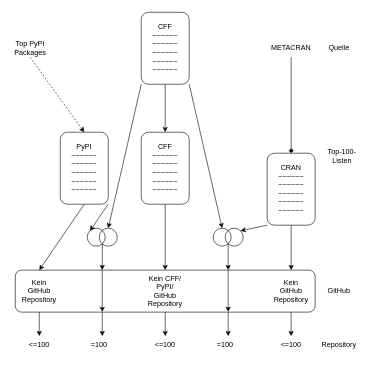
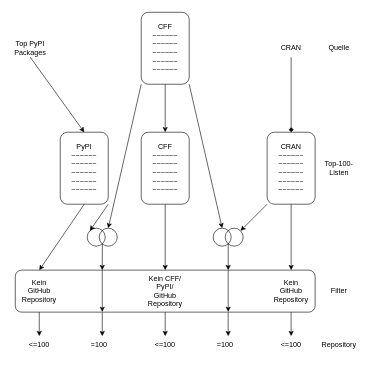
node "METACRAN": label "METACRAN" -> "CRAN"
edge "Top PyPI Packages" -> "PyPI ~~~~~~ ~~~~~~ ~~~~~~ ~~~~~~ ~~~~~~": style dashed -> solid
node "Top-100-Listen": moved (342, 156) -> (339, 168)
node "CRAN ~~~~~~ ~~~~~~ ~~~~~~ ~~~~~~ ~~~~~~": moved (291, 189) -> (291, 168)
node "GitHub": label "GitHub" -> "Filter"
